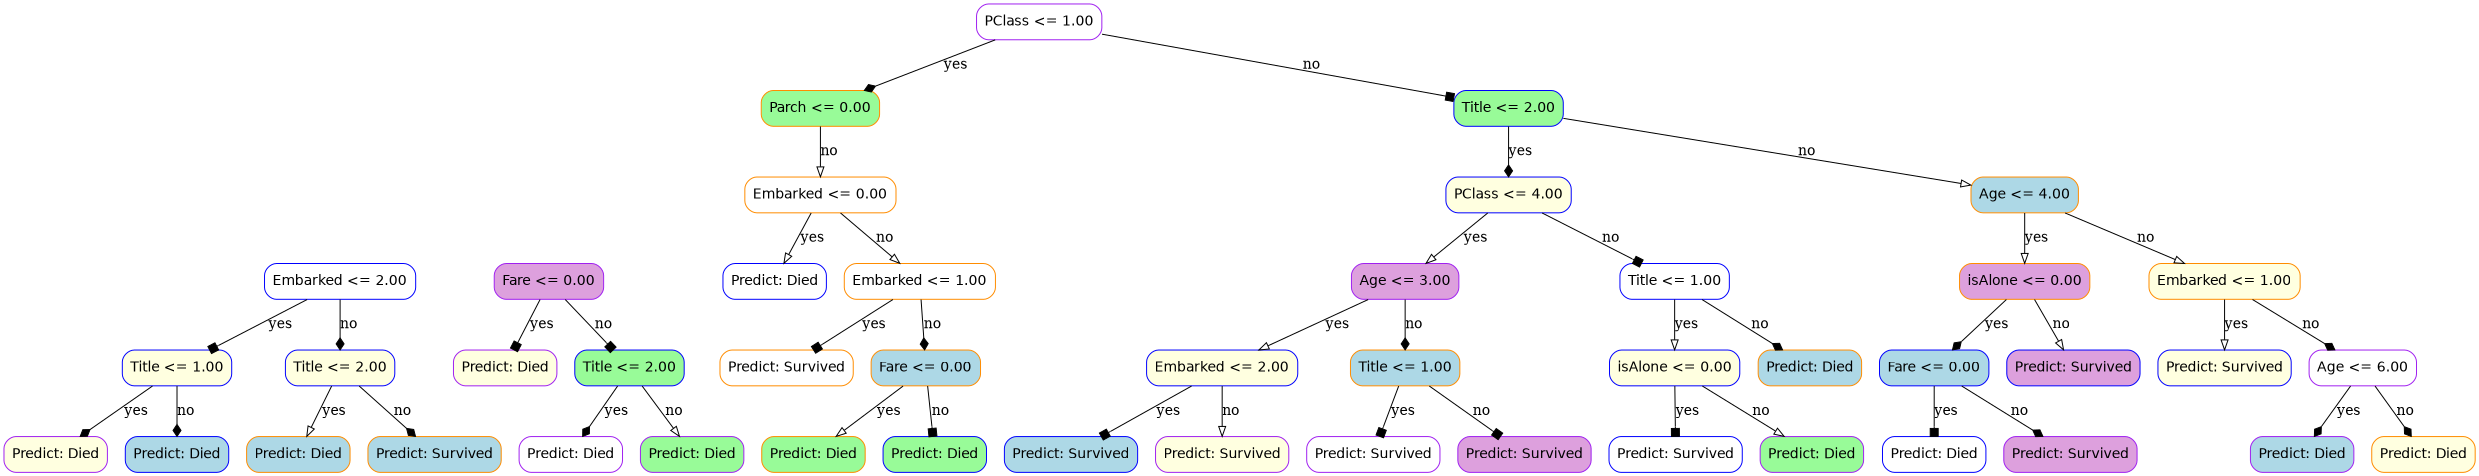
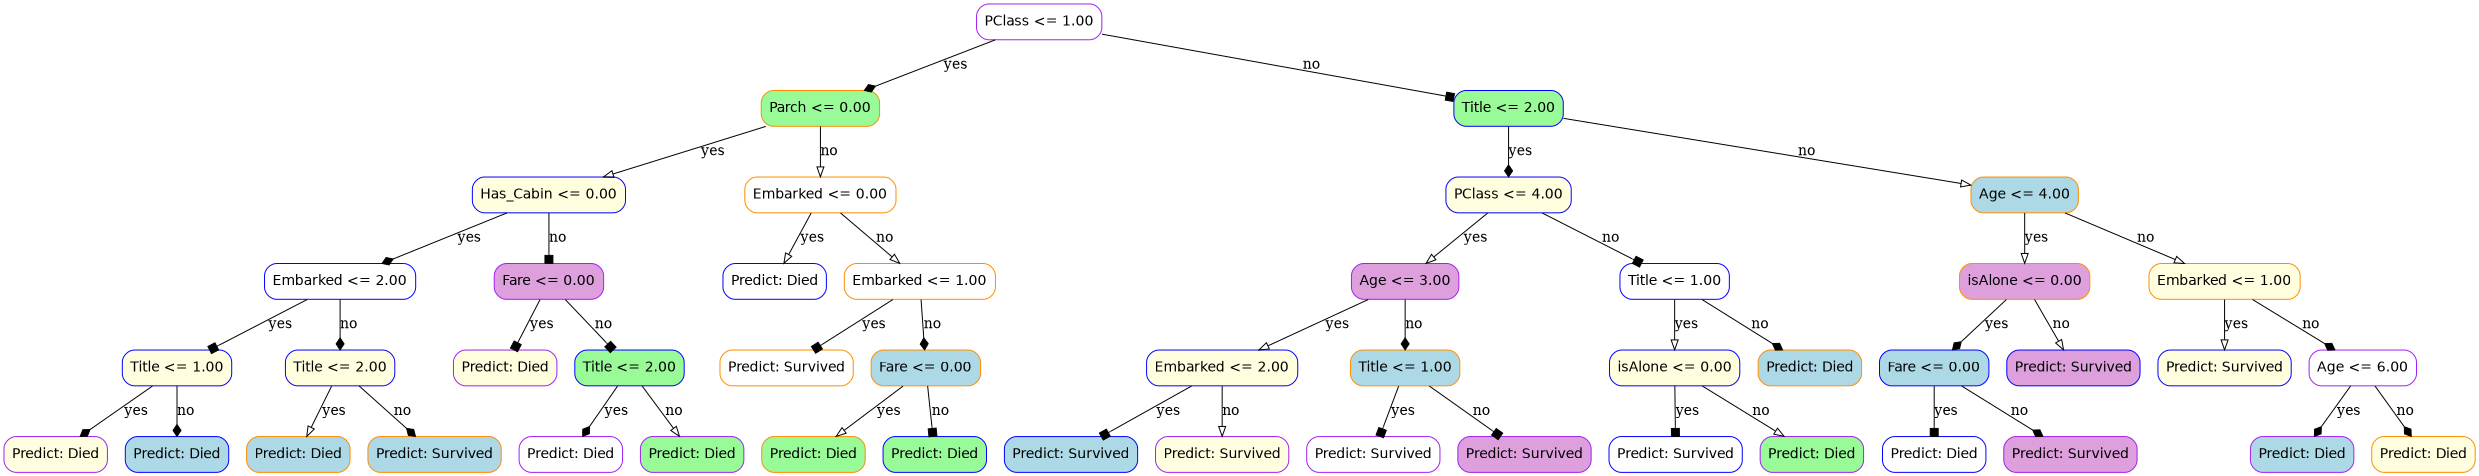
node "Has_Cabin <= 0.00": added
